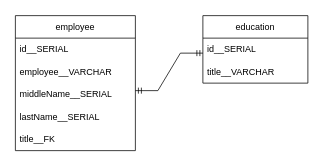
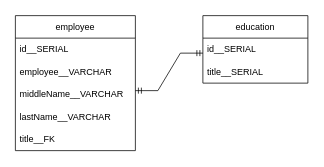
node "title__VARCHAR": label "title__VARCHAR" -> "title__SERIAL"
node "middleName__SERIAL": label "middleName__SERIAL" -> "middleName__VARCHAR"
node "lastName__SERIAL": label "lastName__SERIAL" -> "lastName__VARCHAR"
